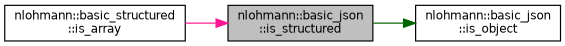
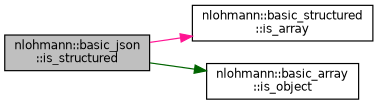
edge "nlohmann::basic_structured ::is_array" -> "nlohmann::basic_json ::is_structured": reversed
node "nlohmann::basic_json ::is_object": label "nlohmann::basic_json ::is_object" -> "nlohmann::basic_array ::is_object"
